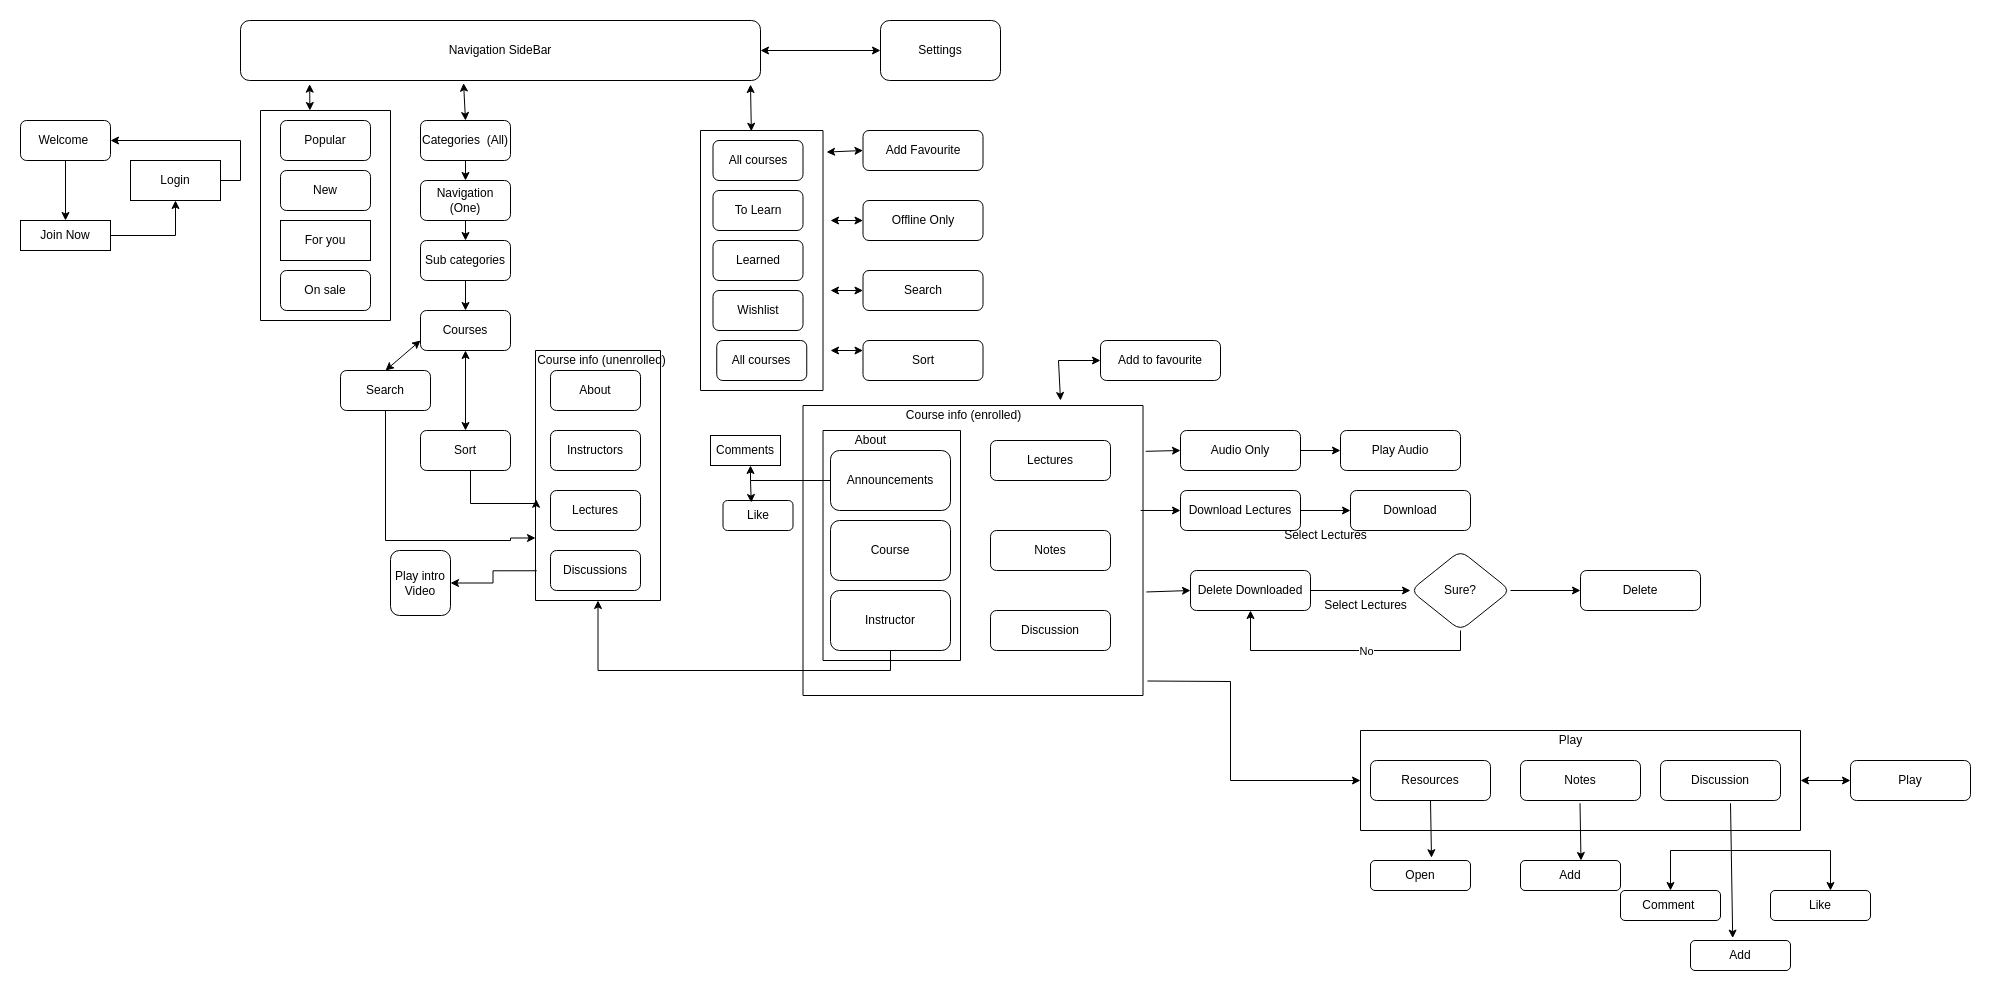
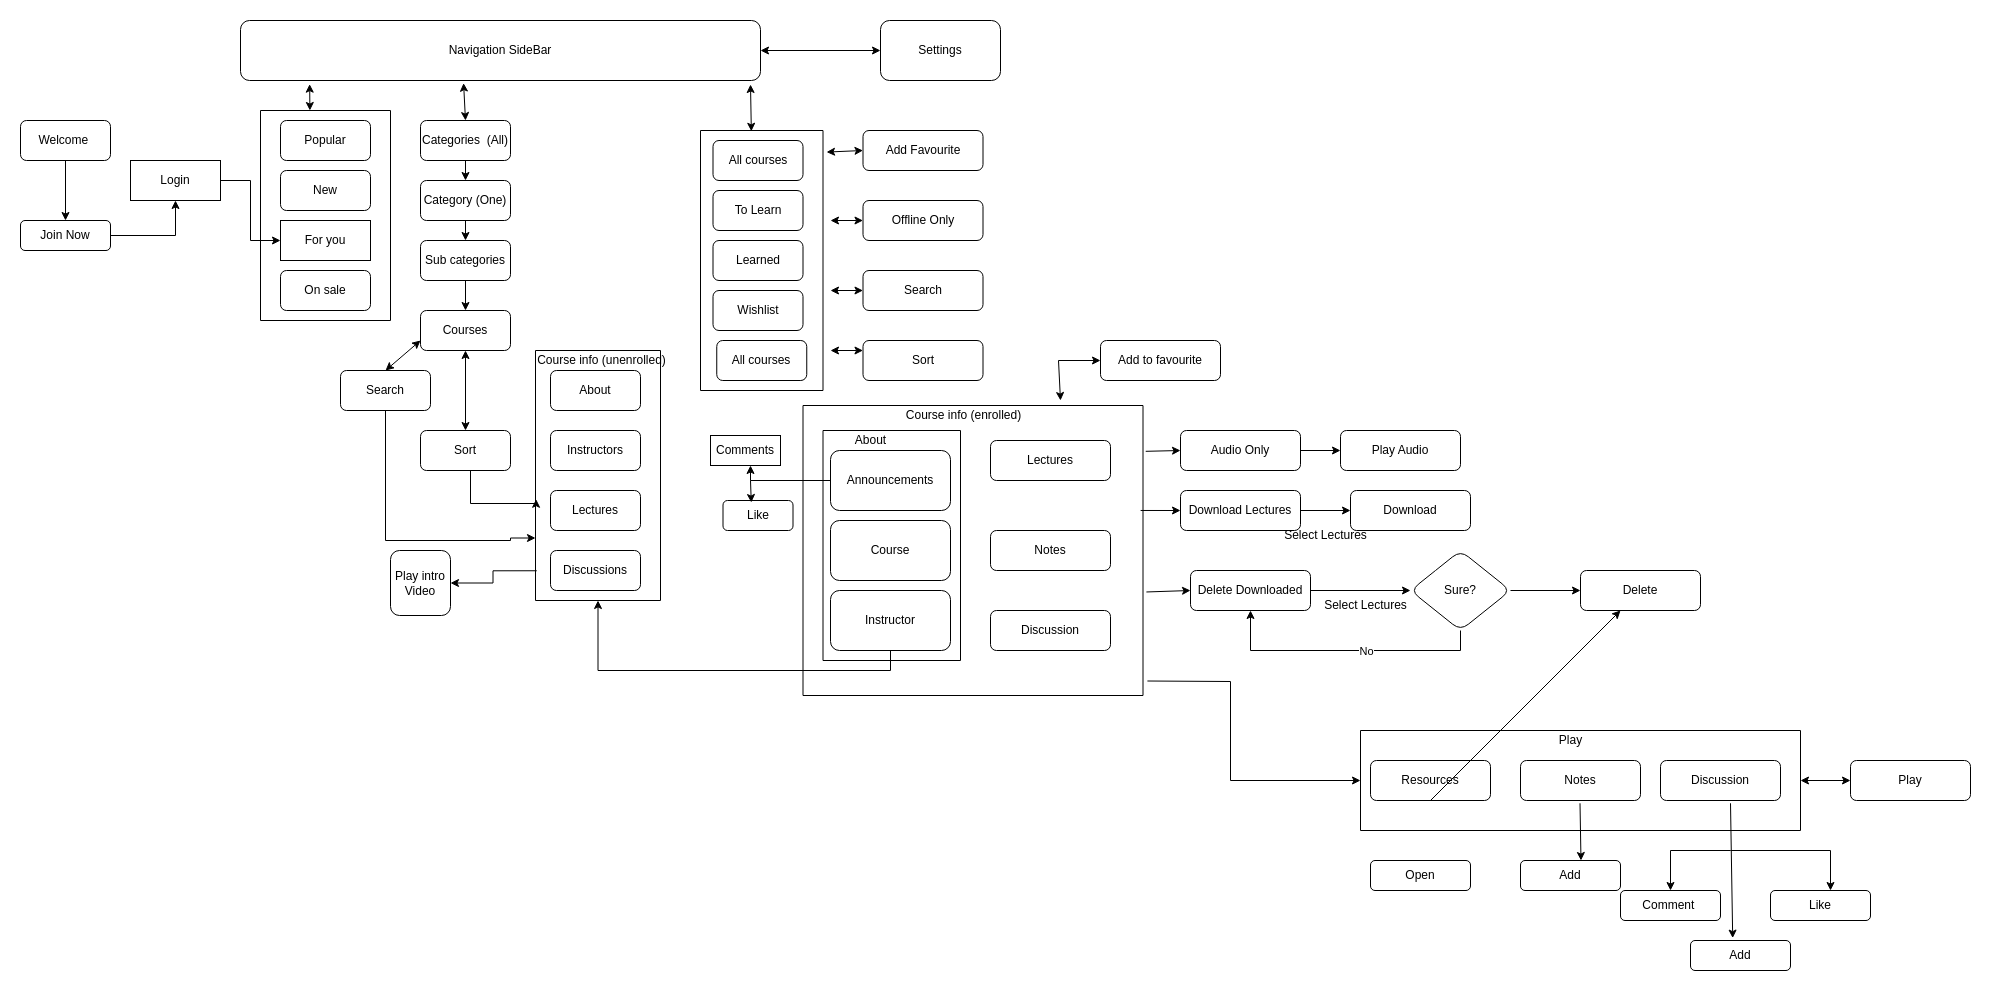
edge "Login" -> "Welcome": now "Login" -> "For you"
node "Navigation (One)": label "Navigation (One)" -> "Category (One)"
node "Join Now": shape rectangle -> rounded rectangle
edge "Resources" -> "Open": now "Resources" -> "Delete"
